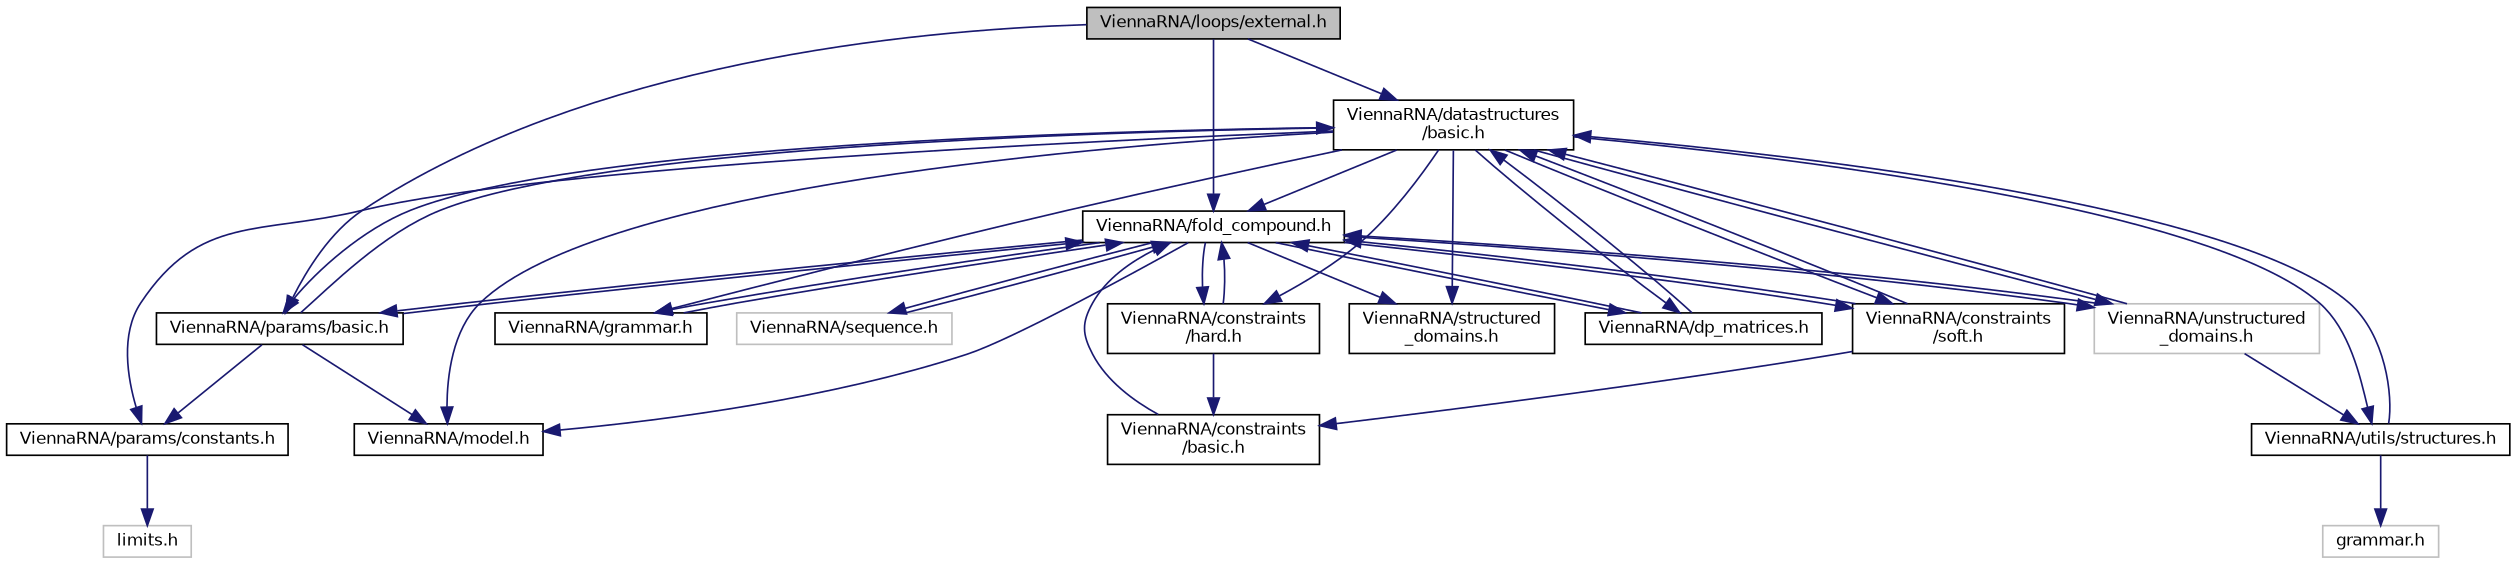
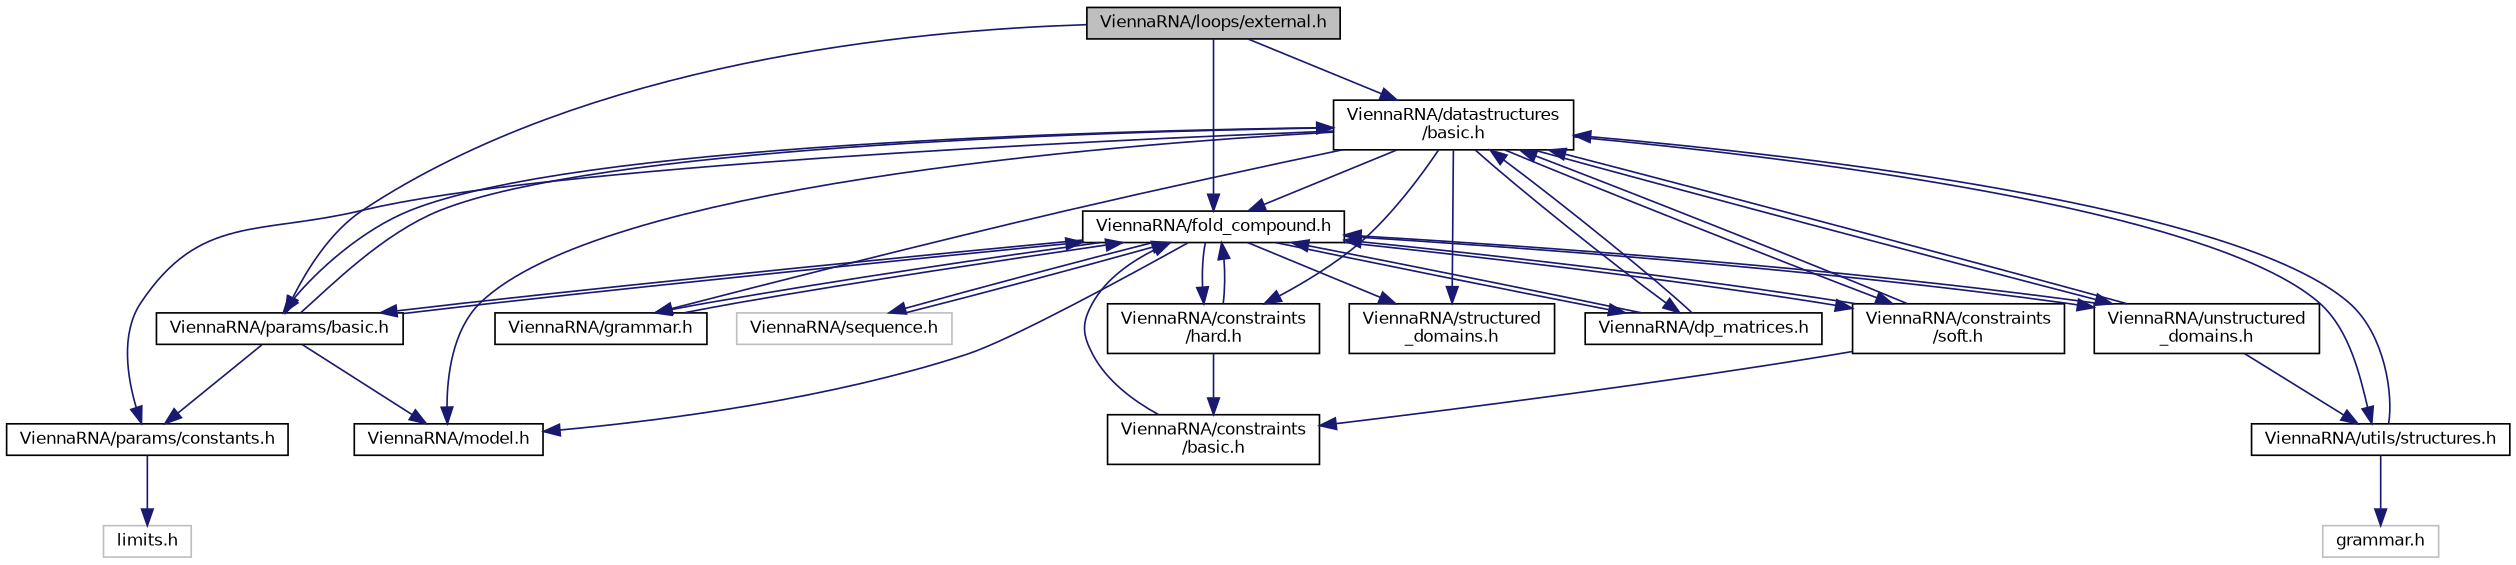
node "ViennaRNA/unstructured _domains.h": color grey75 -> black
